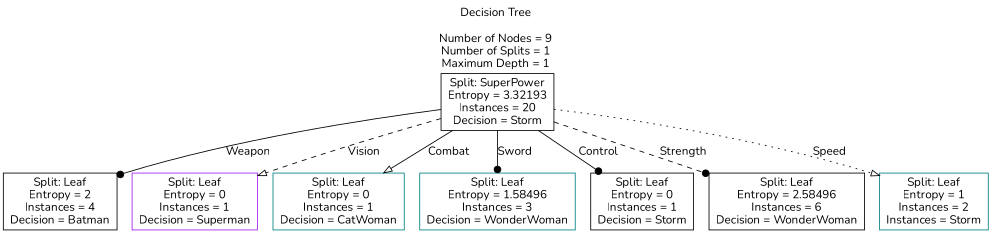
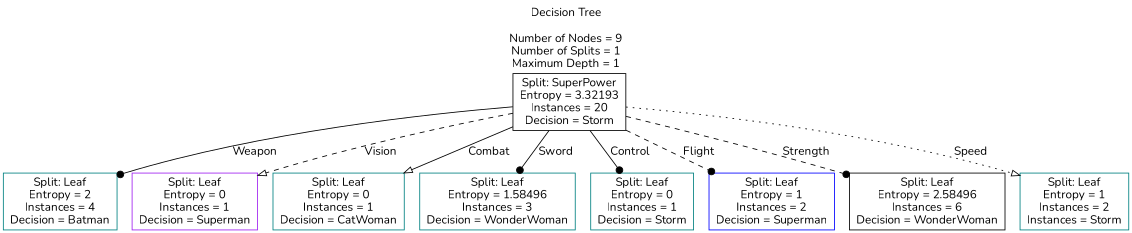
node "Split: Leaf Entropy = 2 Instances = 4 Decision = Batman": color black -> teal
node "Split: Leaf Entropy = 0 Instances = 1 Decision = Storm": color black -> teal
node "Split: Leaf Entropy = 1 Instances = 2 Decision = Superman": added
